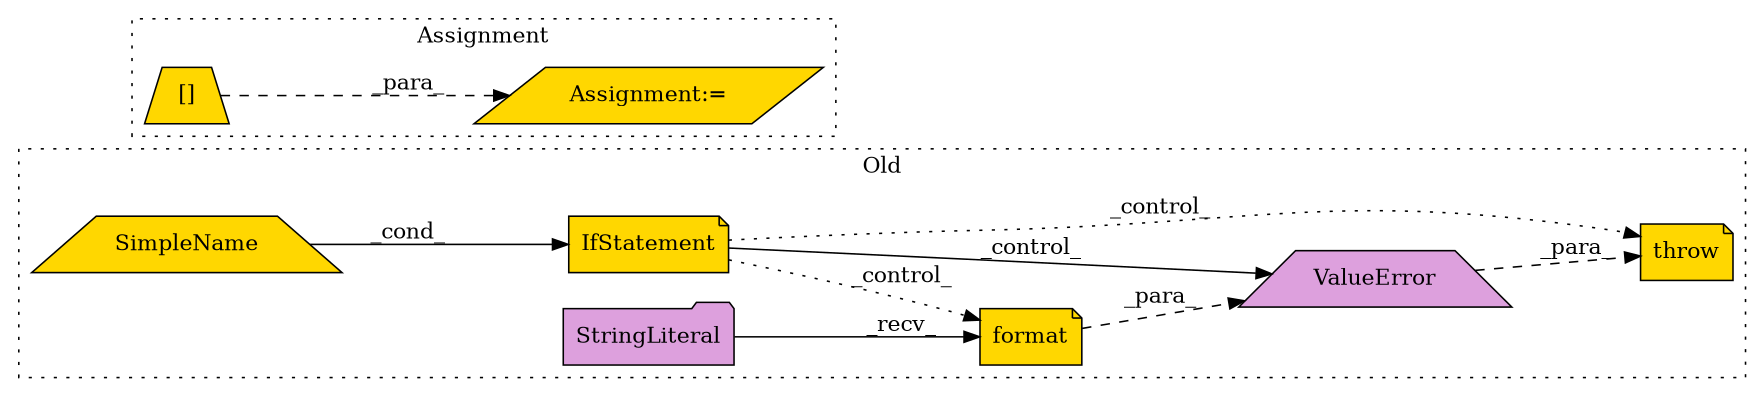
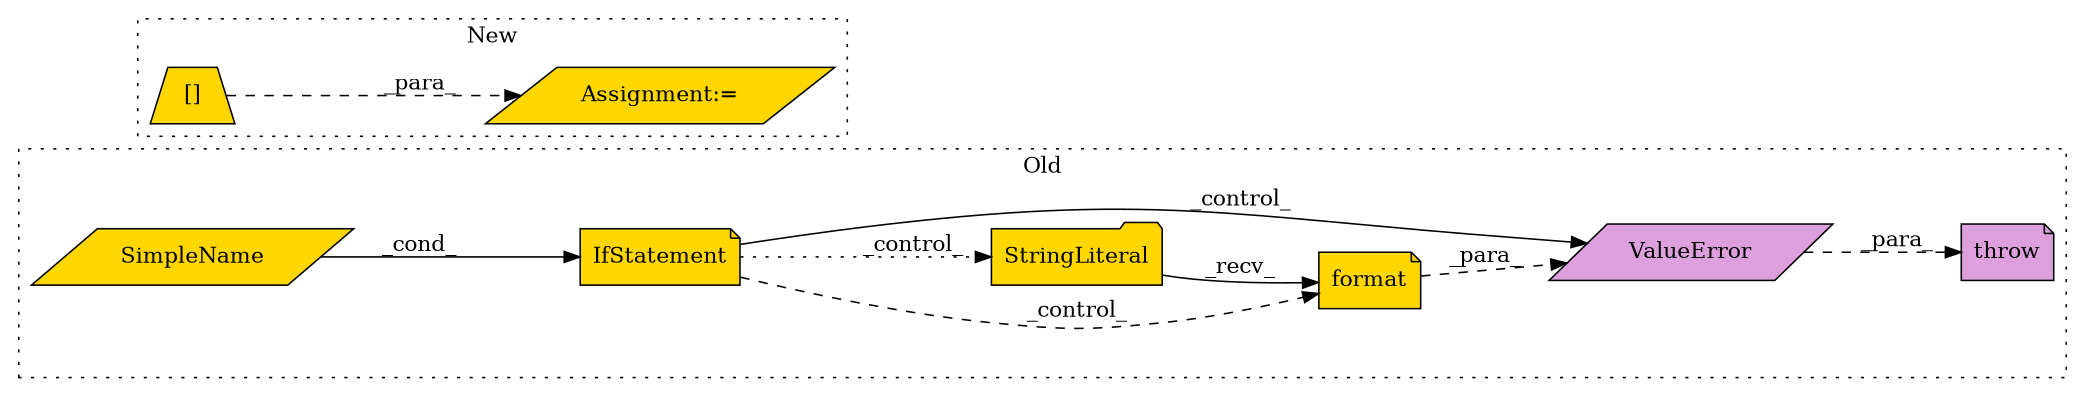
cluster "Assignment": label "Assignment" -> "New"
edge "IfStatement" -> "throw": now "IfStatement" -> "StringLiteral"
node "SimpleName": shape trapezium -> parallelogram
node "throw": fillcolor gold -> plum
node "ValueError": shape trapezium -> parallelogram
edge "IfStatement" -> "format": style dotted -> dashed
node "StringLiteral": fillcolor plum -> gold
